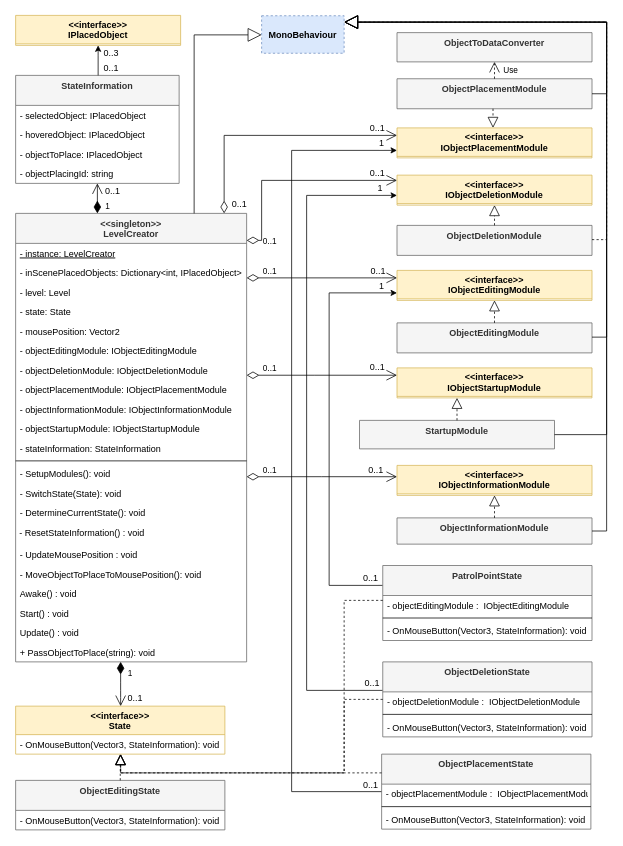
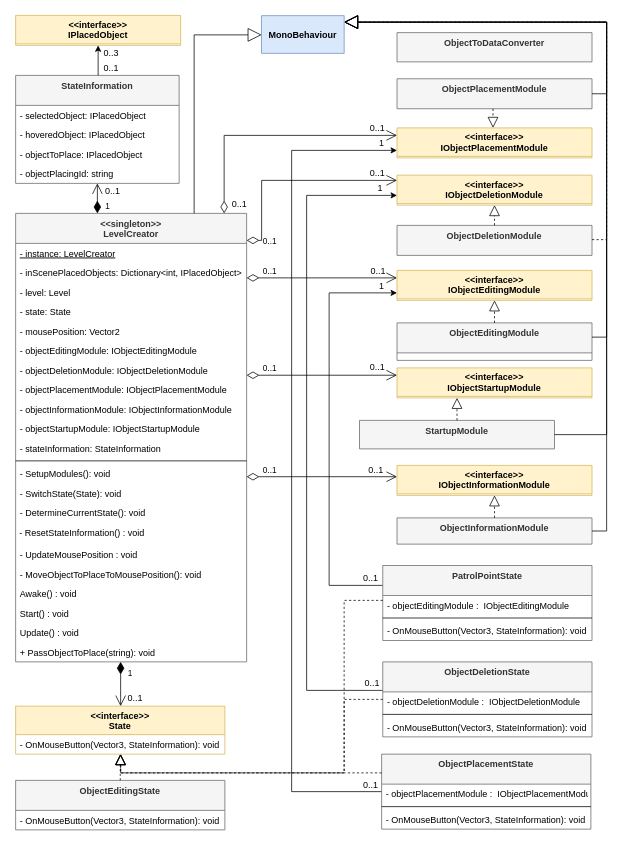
node "MonoBehaviour": style dashed -> solid
edge "ObjectPlacementModule" -> "ObjectToDataConverter": removed, label "Use"
node "ObjectEditingModule": size 195x30 -> 195x38
